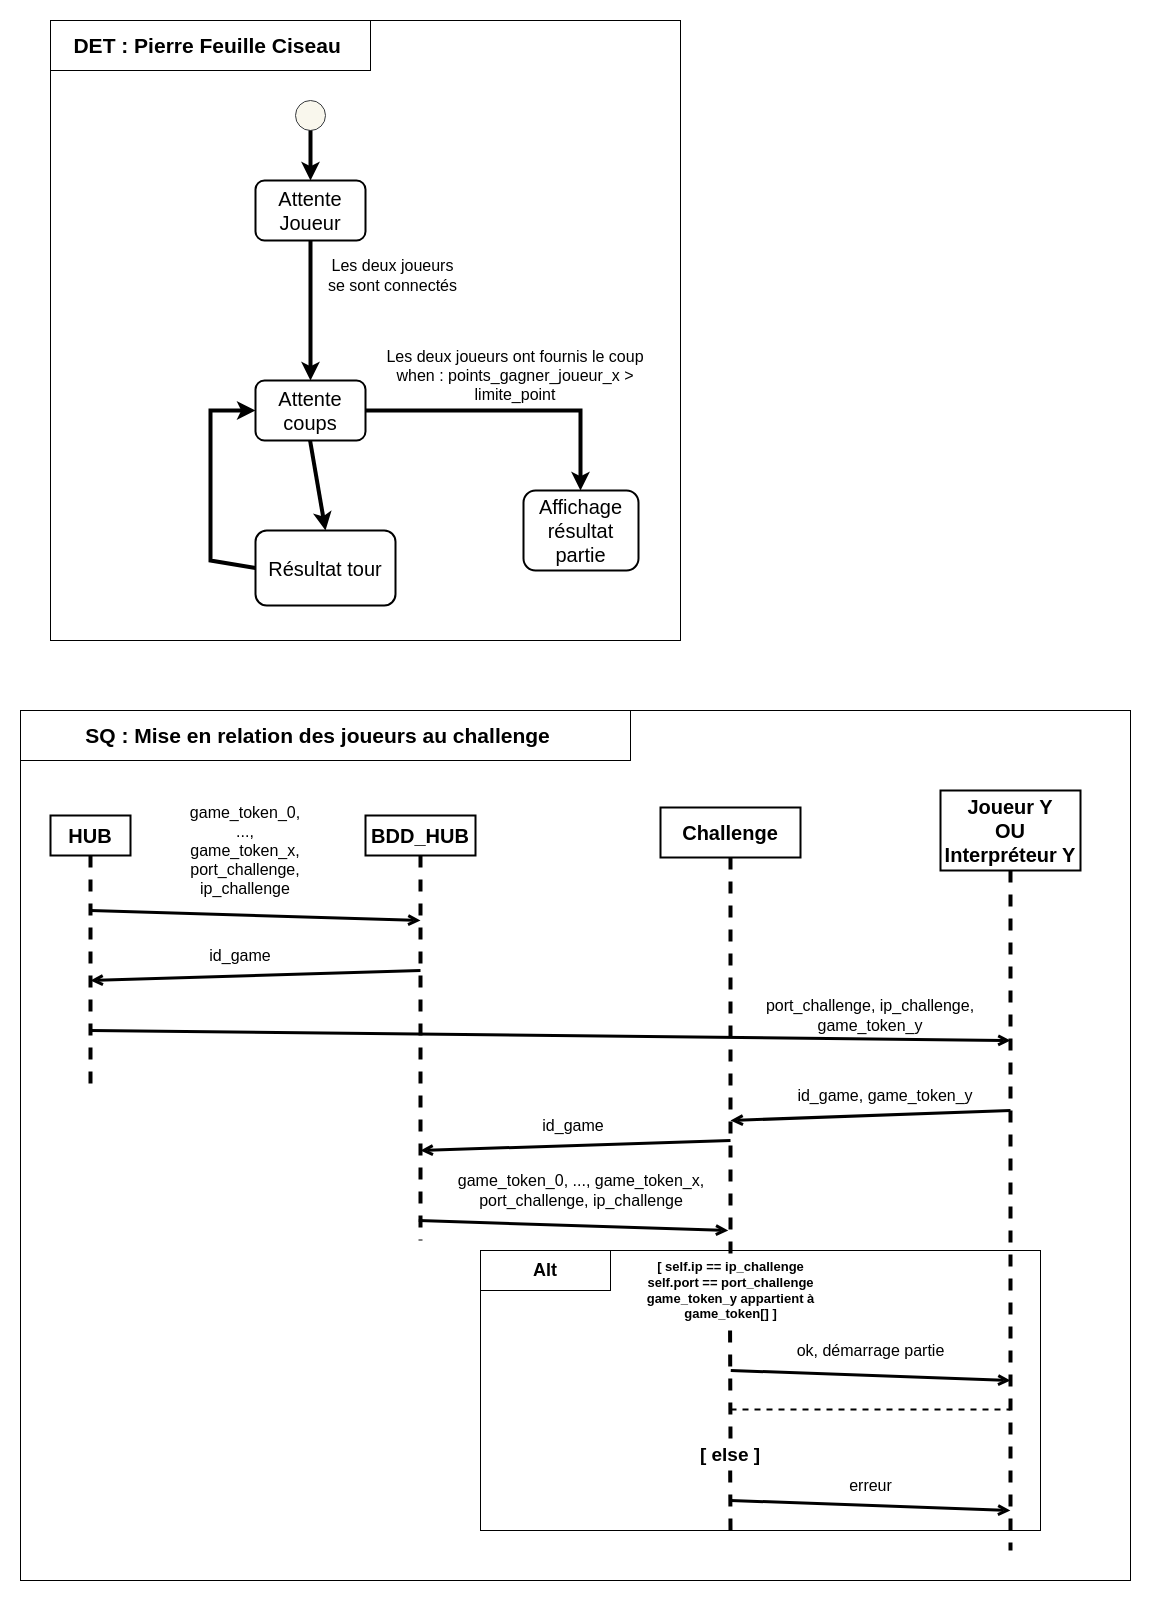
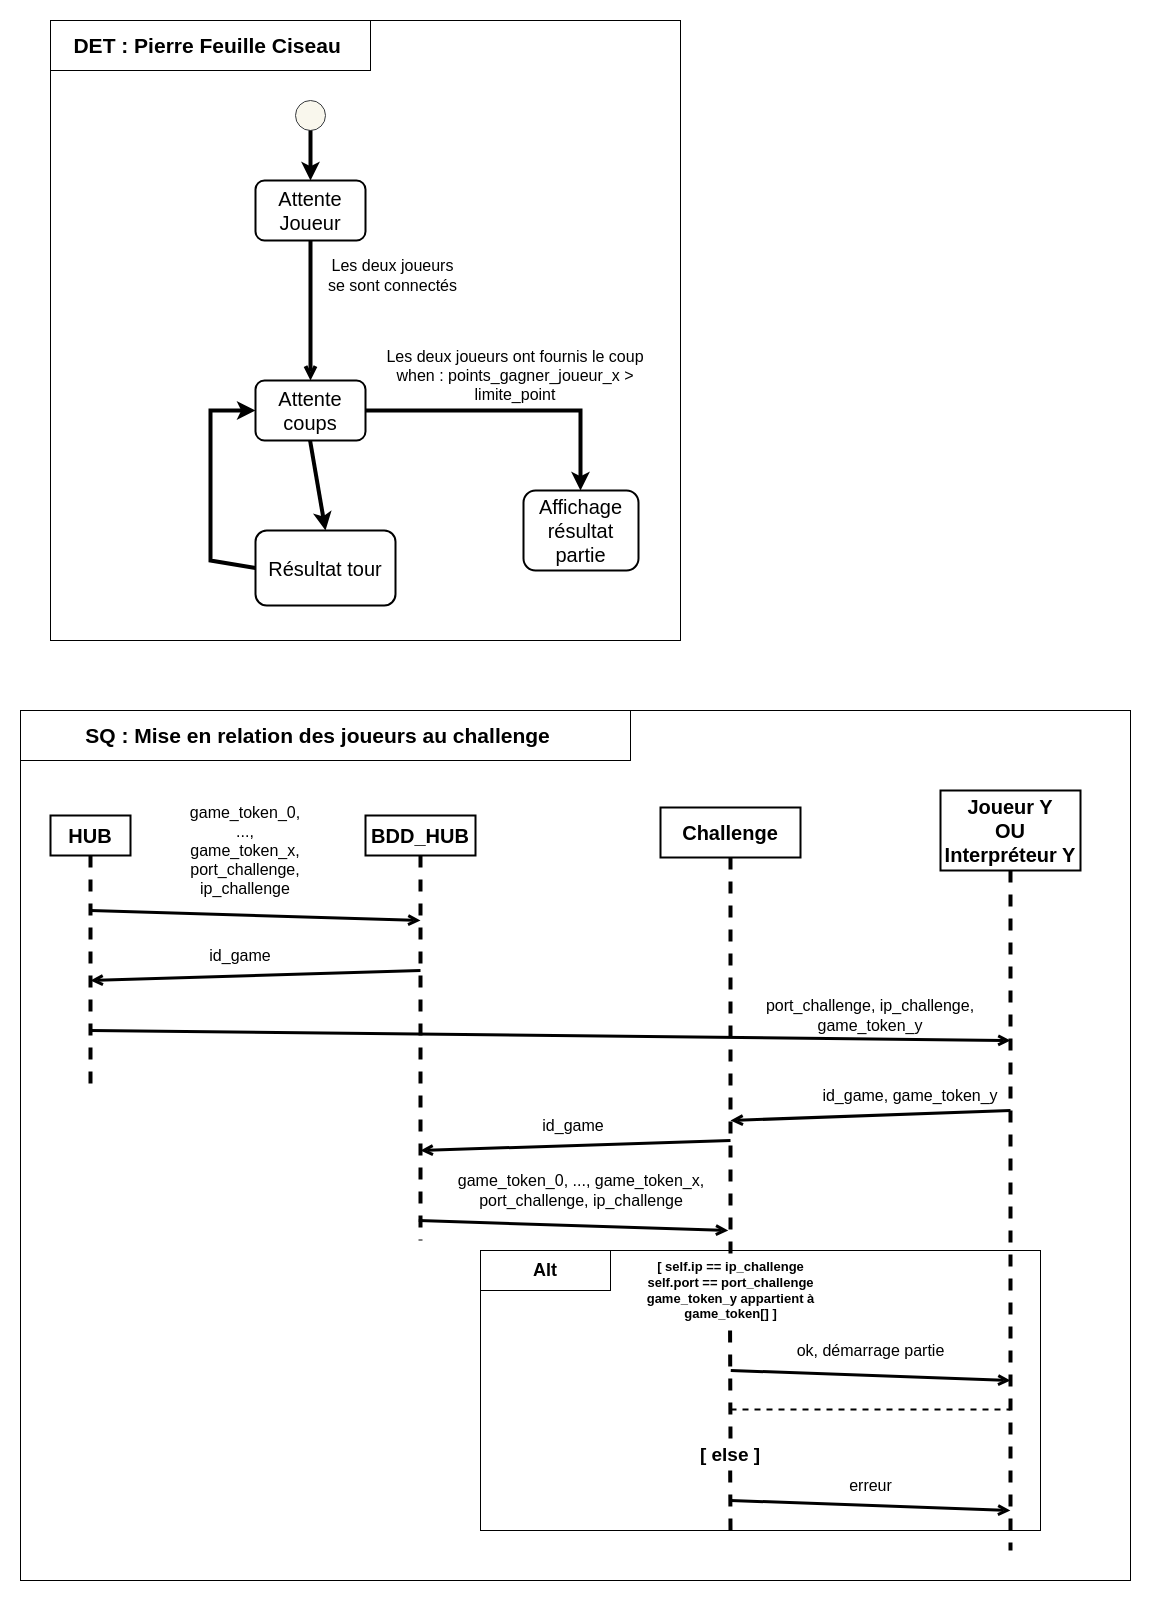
edge "Attente Joueur" -> "Attente coups": arrowhead classic -> open
node "id_game, game_token_y": moved (886, 1096) -> (911, 1096)
